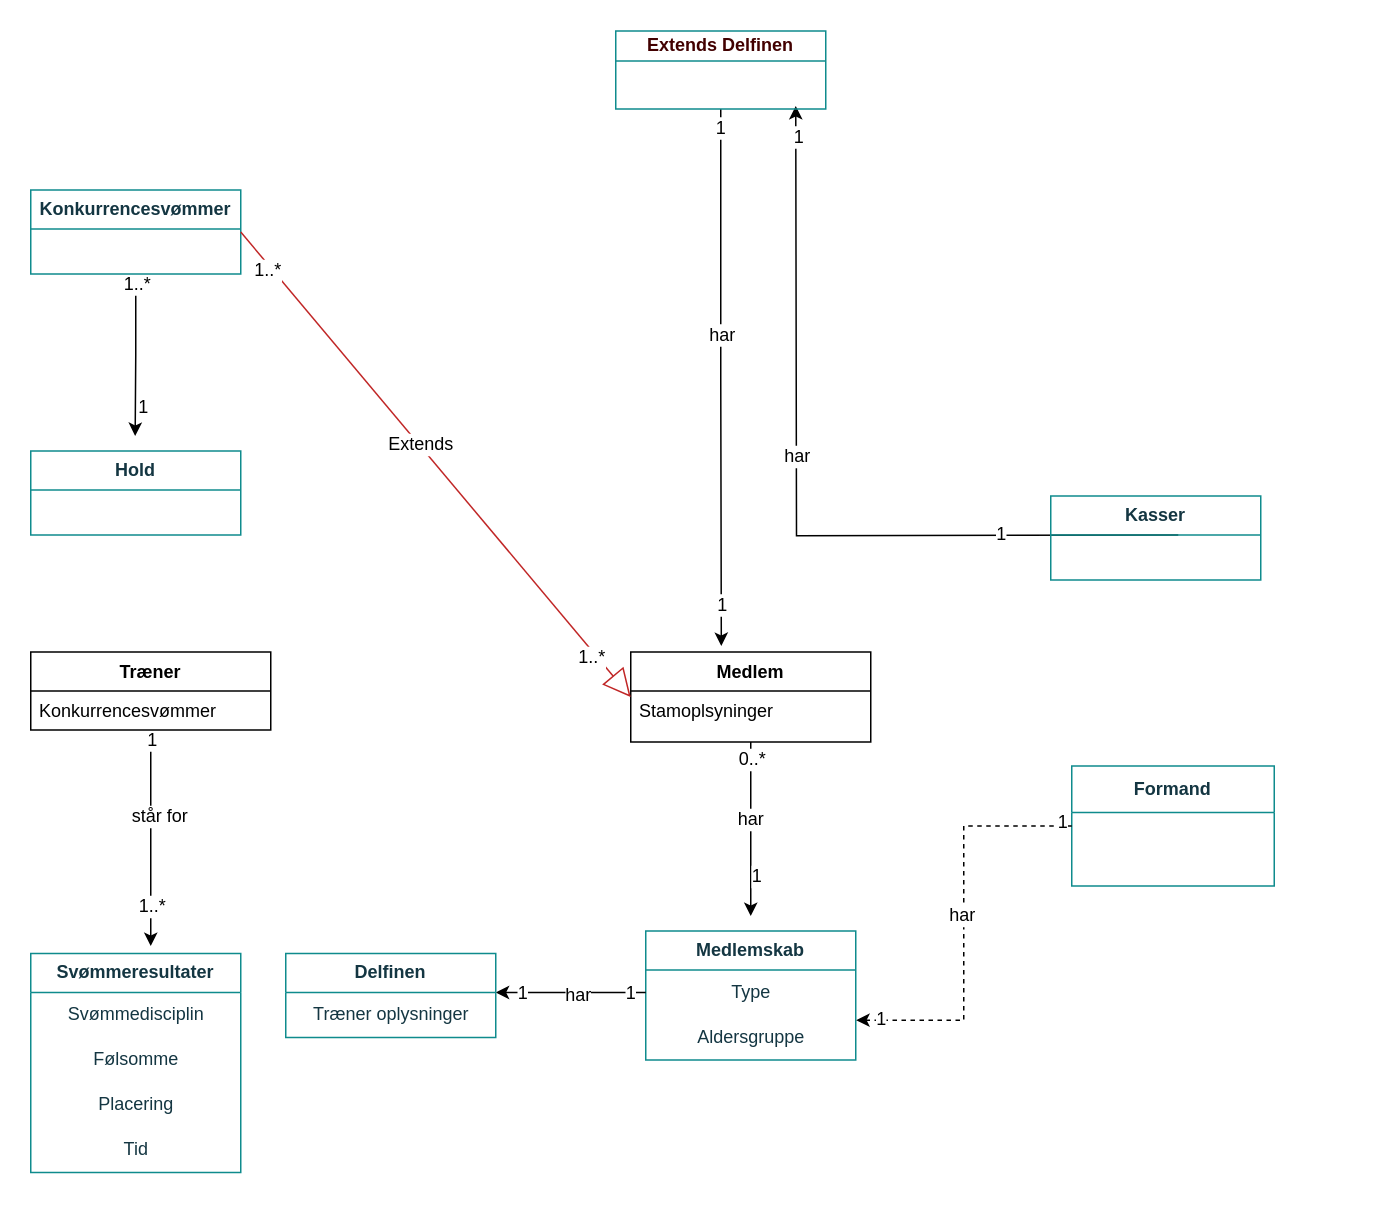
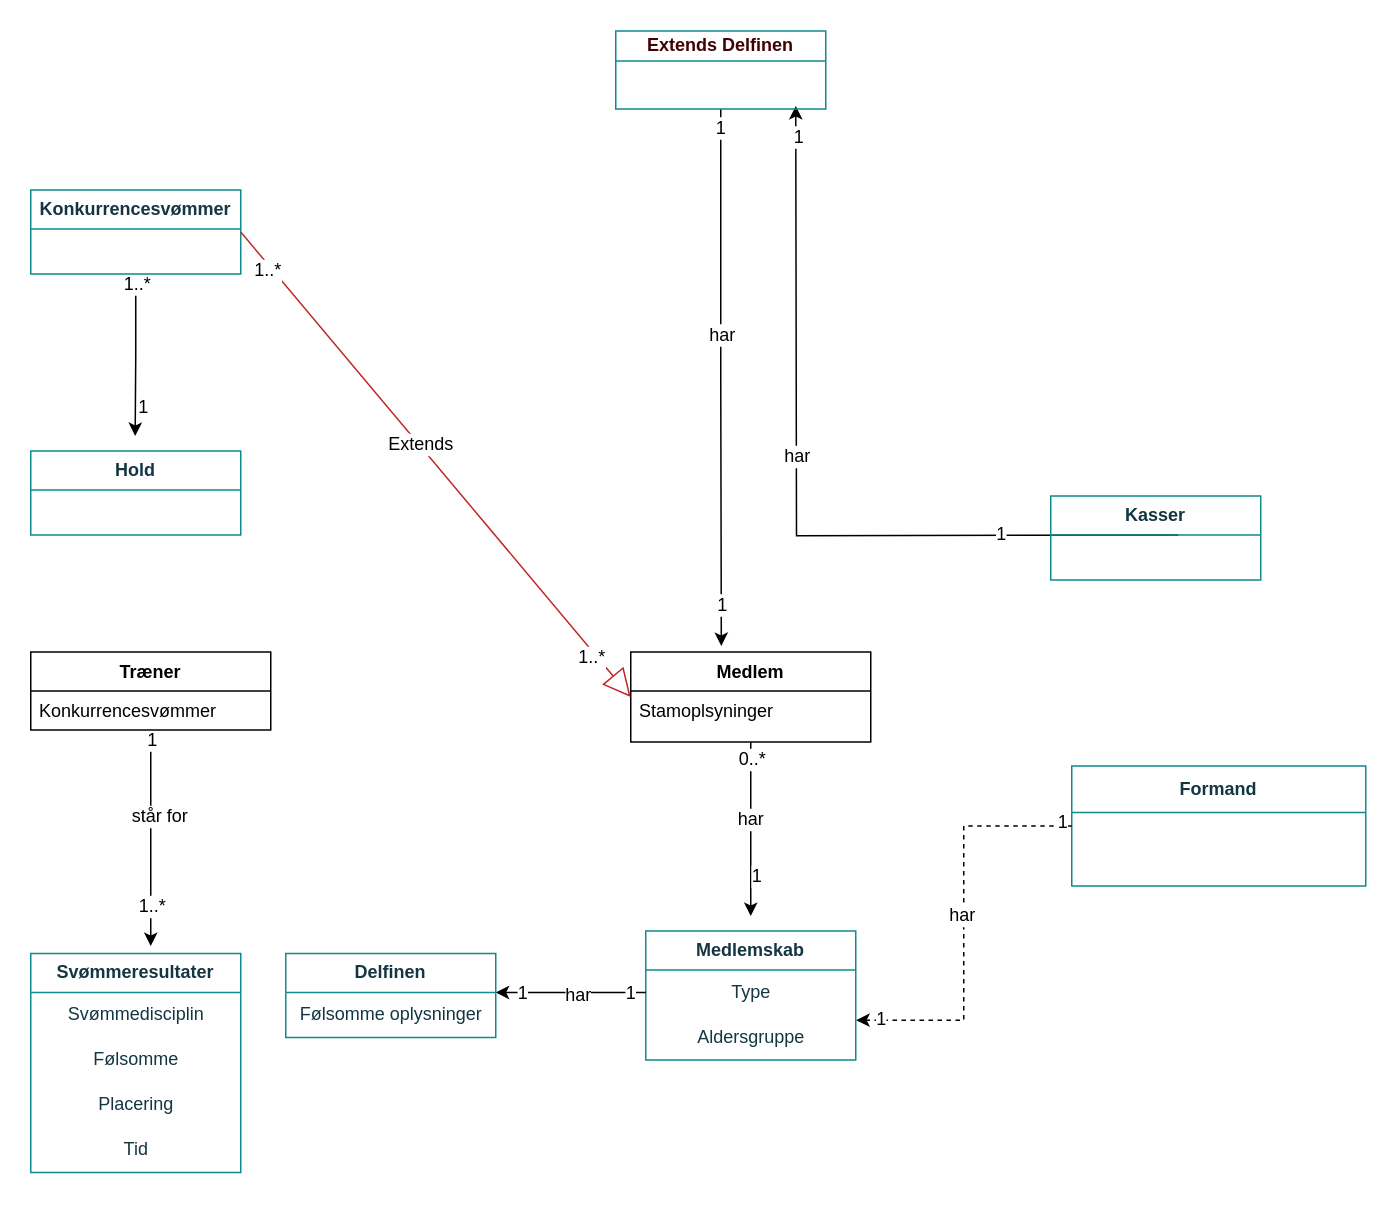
node "Formand": size 203x120 -> 294x120
node "Træner oplysninger": label "Træner oplysninger" -> "Følsomme oplysninger"
